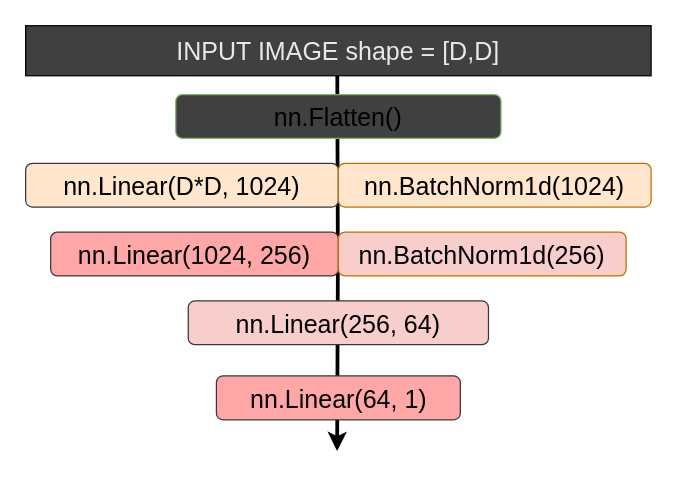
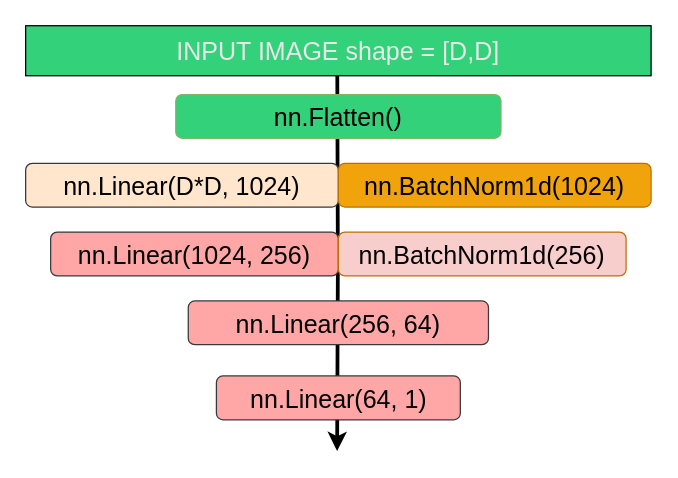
node "INPUT IMAGE shape = [D,D]": fillcolor #404040 -> #33d17a
node "nn.Flatten()": fillcolor #404040 -> #33d17a
node "nn.BatchNorm1d(1024)": fillcolor #ffe6cc -> #f0a30a
node "nn.Linear(256, 64)": fillcolor #f8cecc -> #ffa6a6
